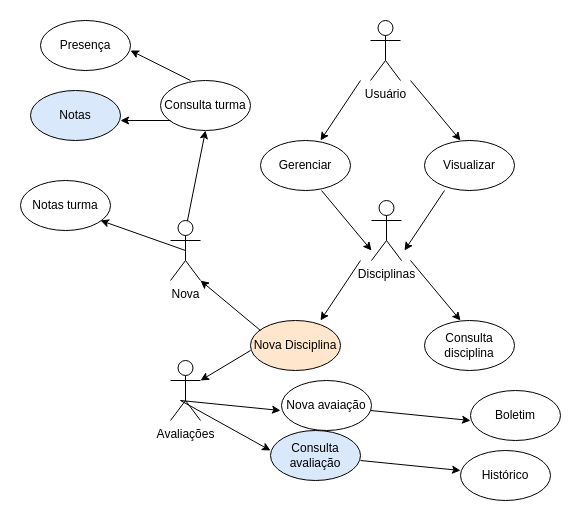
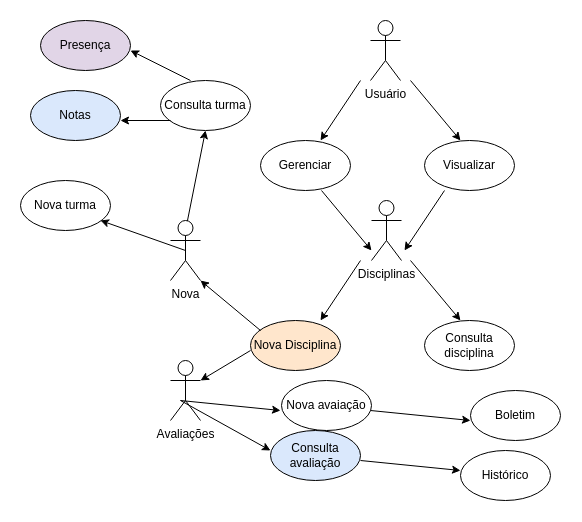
node "Presença": fillcolor #ffffff -> #e1d5e7
node "Notas turma": label "Notas turma" -> "Nova turma"
